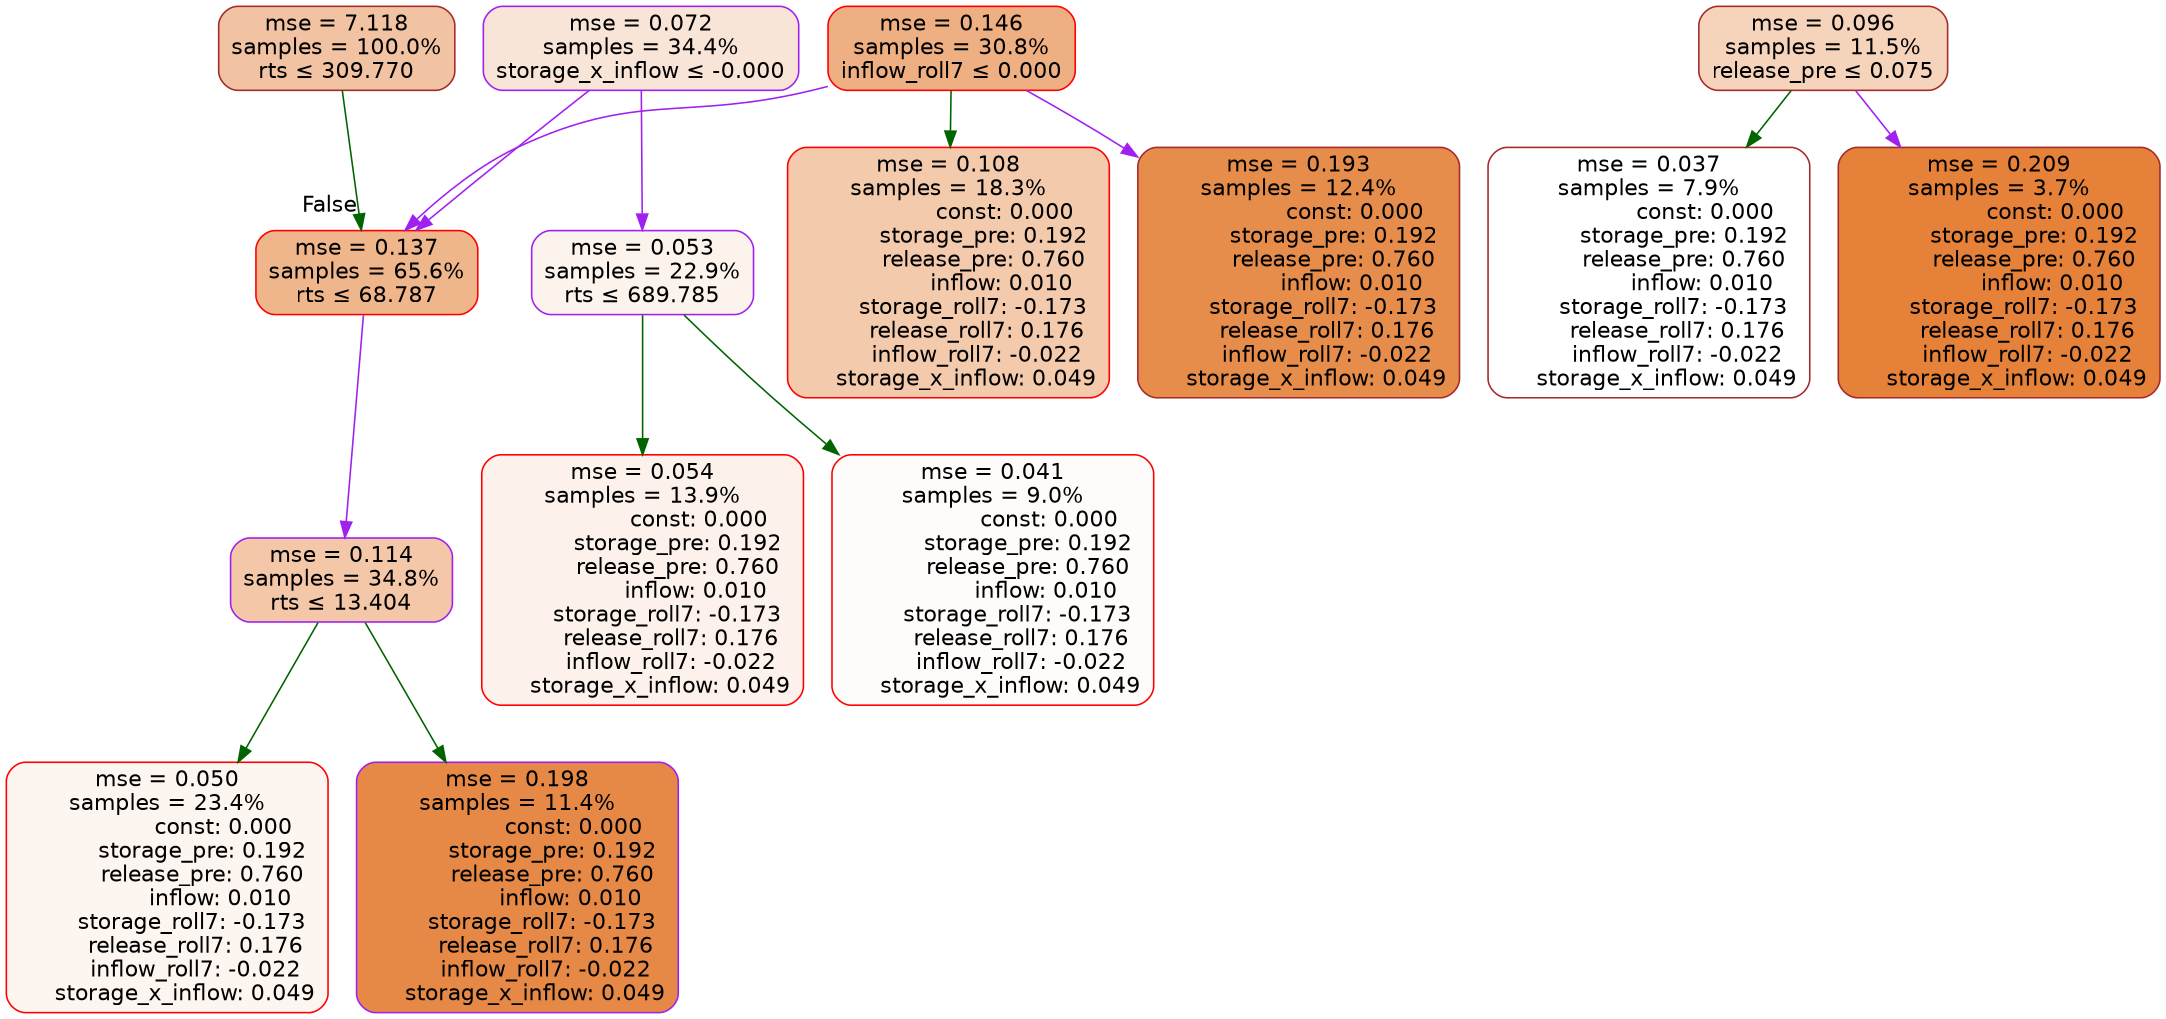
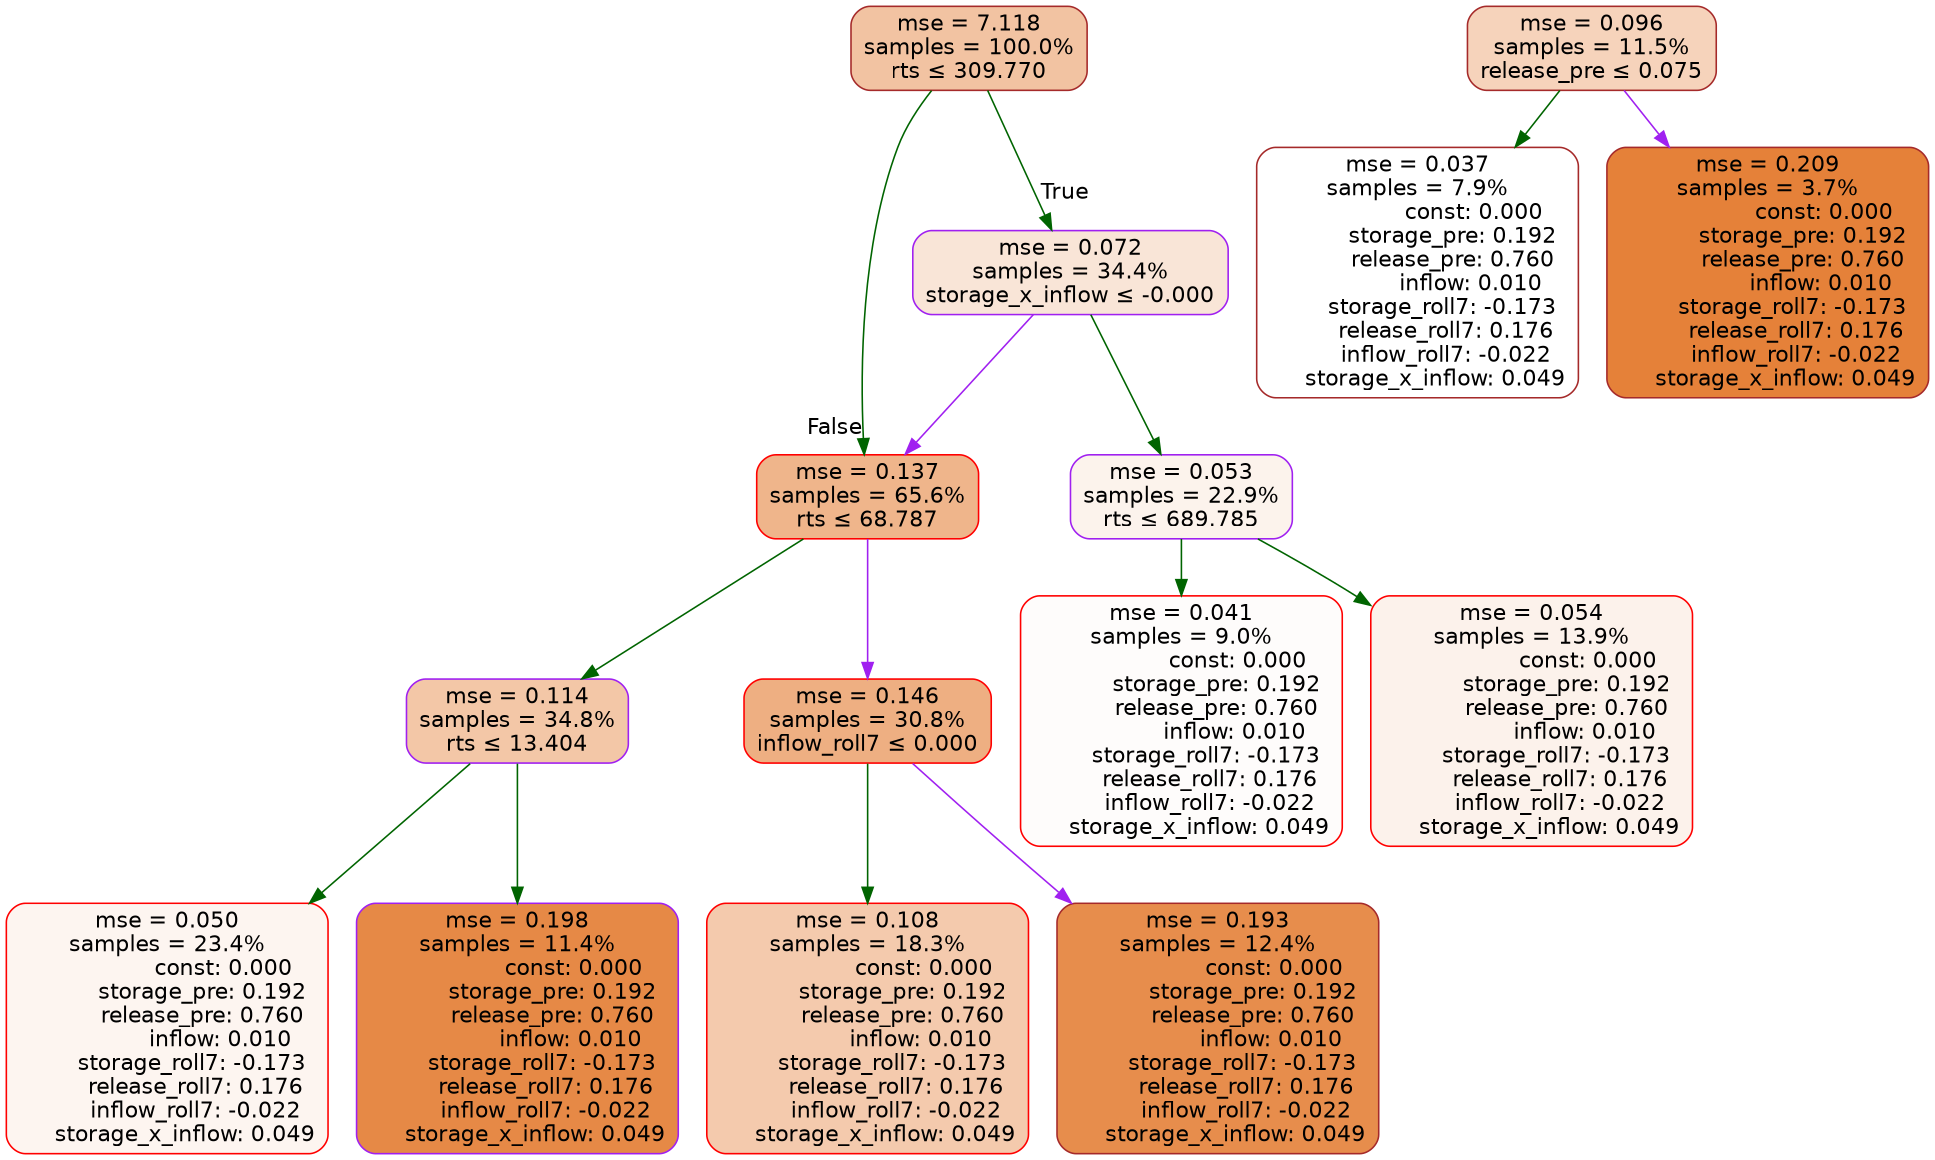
edge "mse = 0.146 samples = 30.8% inflow_roll7 ≤ 0.000" -> "mse = 0.137 samples = 65.6% rts ≤ 68.787": reversed
edge "mse = 0.072 samples = 34.4% storage_x_inflow ≤ -0.000" -> "mse = 0.053 samples = 22.9% rts ≤ 689.785": color purple -> darkgreen
edge "mse = 7.118 samples = 100.0% rts ≤ 309.770" -> "mse = 0.072 samples = 34.4% storage_x_inflow ≤ -0.000": added
edge "mse = 0.137 samples = 65.6% rts ≤ 68.787" -> "mse = 0.114 samples = 34.8% rts ≤ 13.404": color purple -> darkgreen
